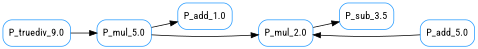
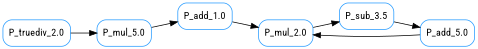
edge "P_sub_3.5" -> "P_add_5.0": added
node "P_truediv_9.0": label "P_truediv_9.0" -> "P_truediv_2.0"
edge "P_mul_5.0" -> "P_mul_2.0": now "P_add_1.0" -> "P_mul_2.0"
